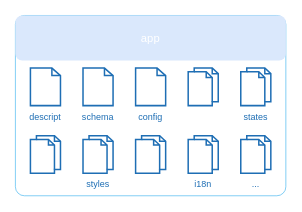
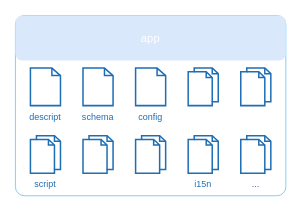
node "states": removed
node "script": added
node "styles": removed
node "i18n": label "i18n" -> "i15n"
